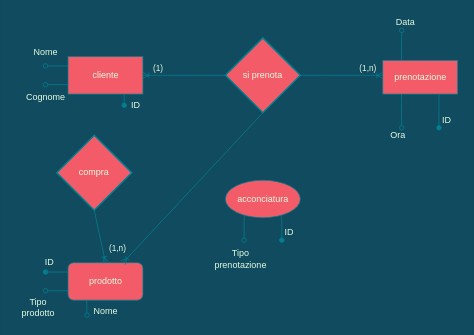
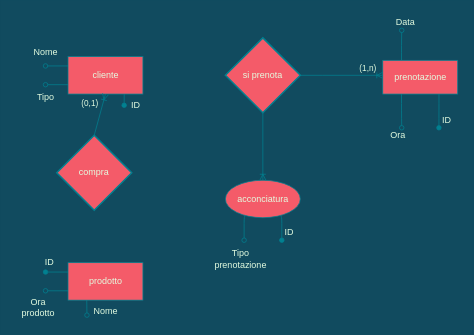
edge "si prenota" -> "cliente": removed, label "(1)"
node "Cognome": label "Cognome" -> "Tipo"
edge "compra" -> "cliente": added, label "(0,1)"
edge "compra" -> "prodotto": removed, label "(1,n)"
edge "si prenota" -> "prodotto": now "si prenota" -> "acconciatura"
node "prodotto": shape rounded rectangle -> rectangle
node "Tipo prodotto": label "Tipo prodotto" -> "Ora prodotto"
